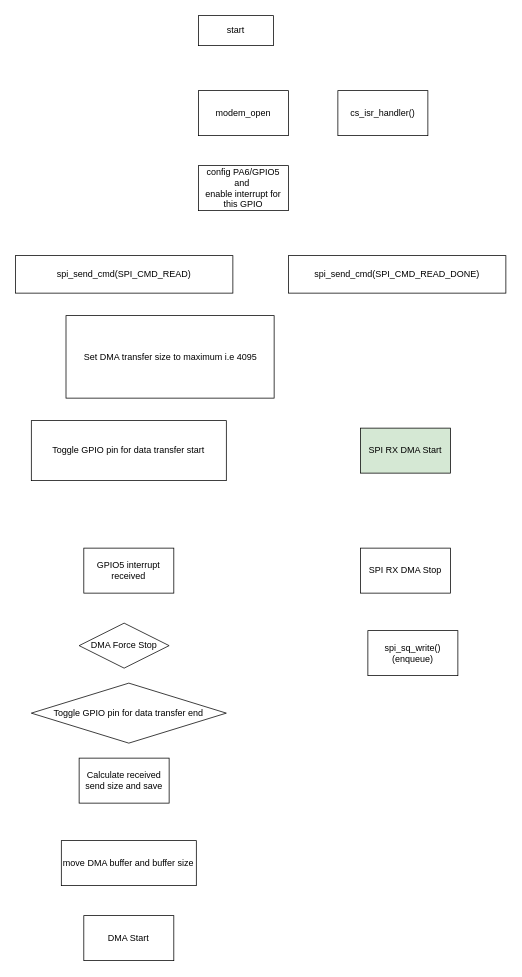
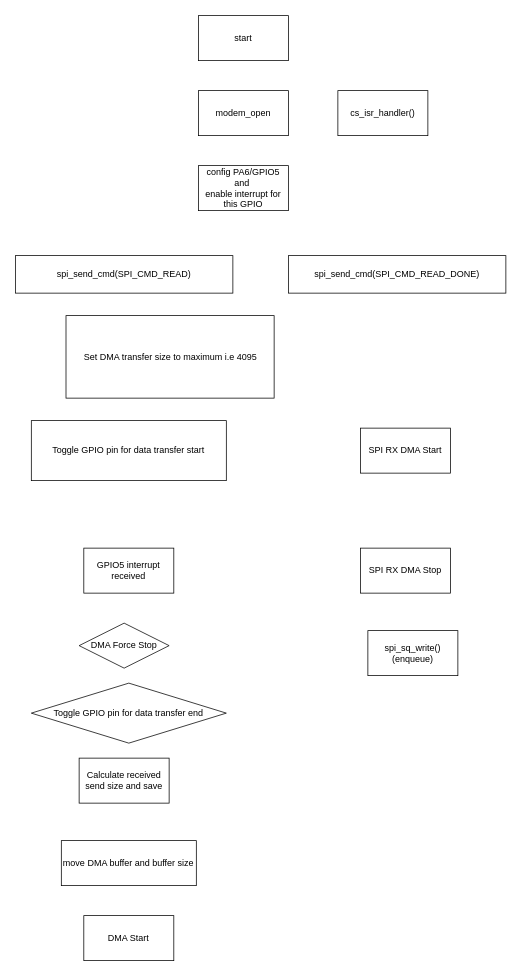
node "start": size 75x30 -> 90x45
node "SPI RX DMA Start": fillcolor #d5e8d4 -> #ffffff
